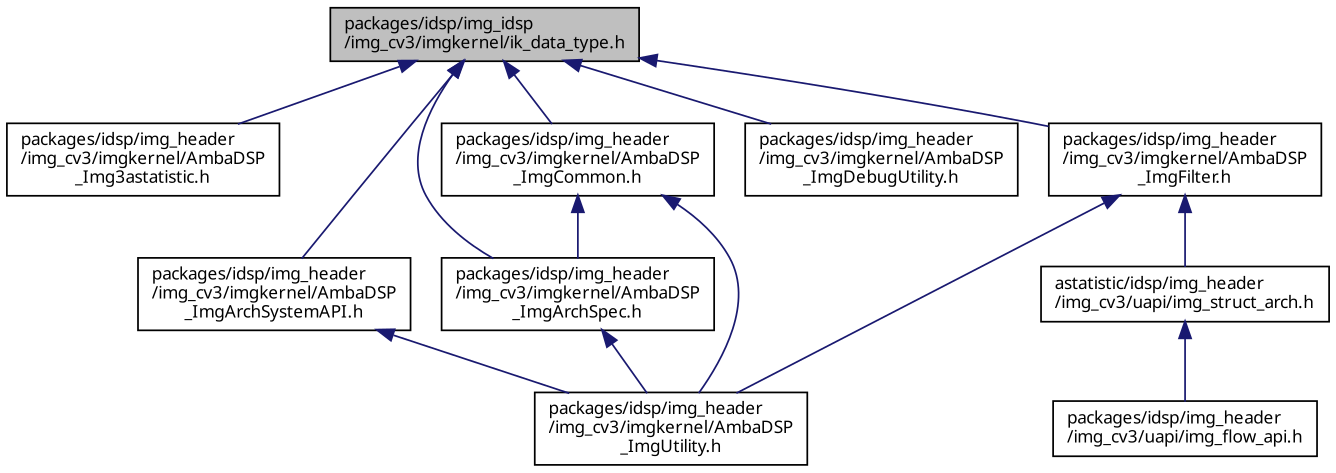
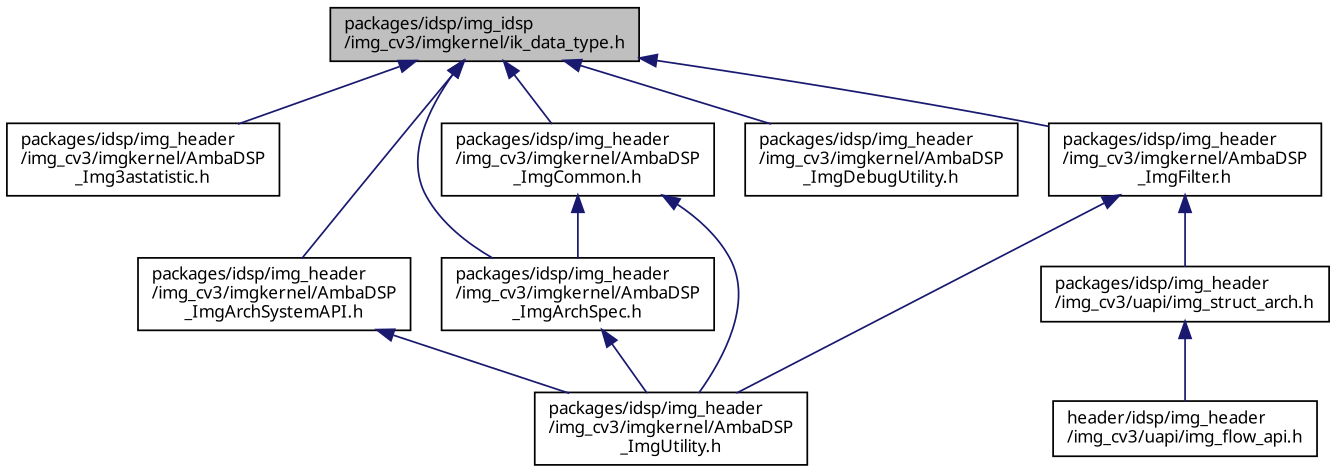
node "astatistic/idsp/img_header /img_cv3/uapi/img_struct_arch.h": label "astatistic/idsp/img_header /img_cv3/uapi/img_struct_arch.h" -> "packages/idsp/img_header /img_cv3/uapi/img_struct_arch.h"
node "packages/idsp/img_header /img_cv3/uapi/img_flow_api.h": label "packages/idsp/img_header /img_cv3/uapi/img_flow_api.h" -> "header/idsp/img_header /img_cv3/uapi/img_flow_api.h"
